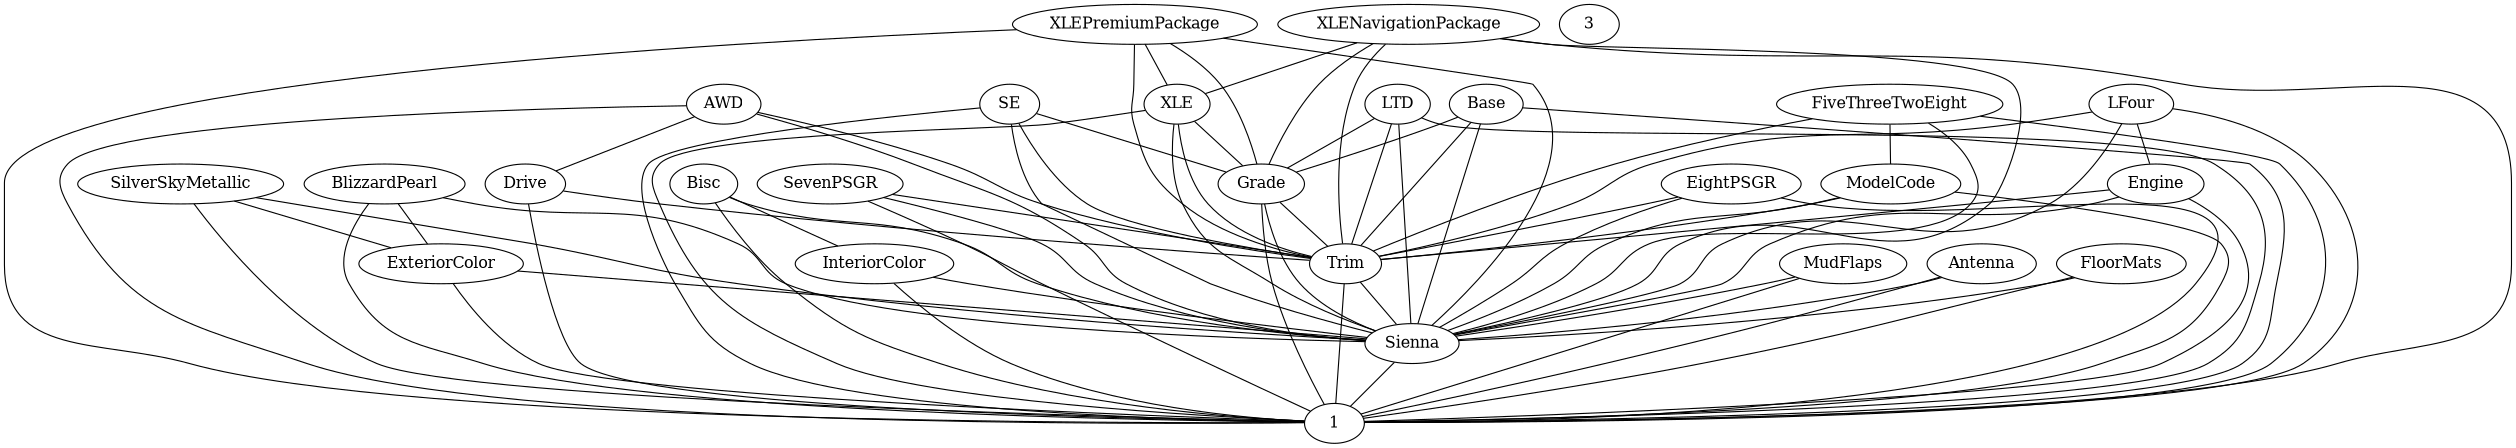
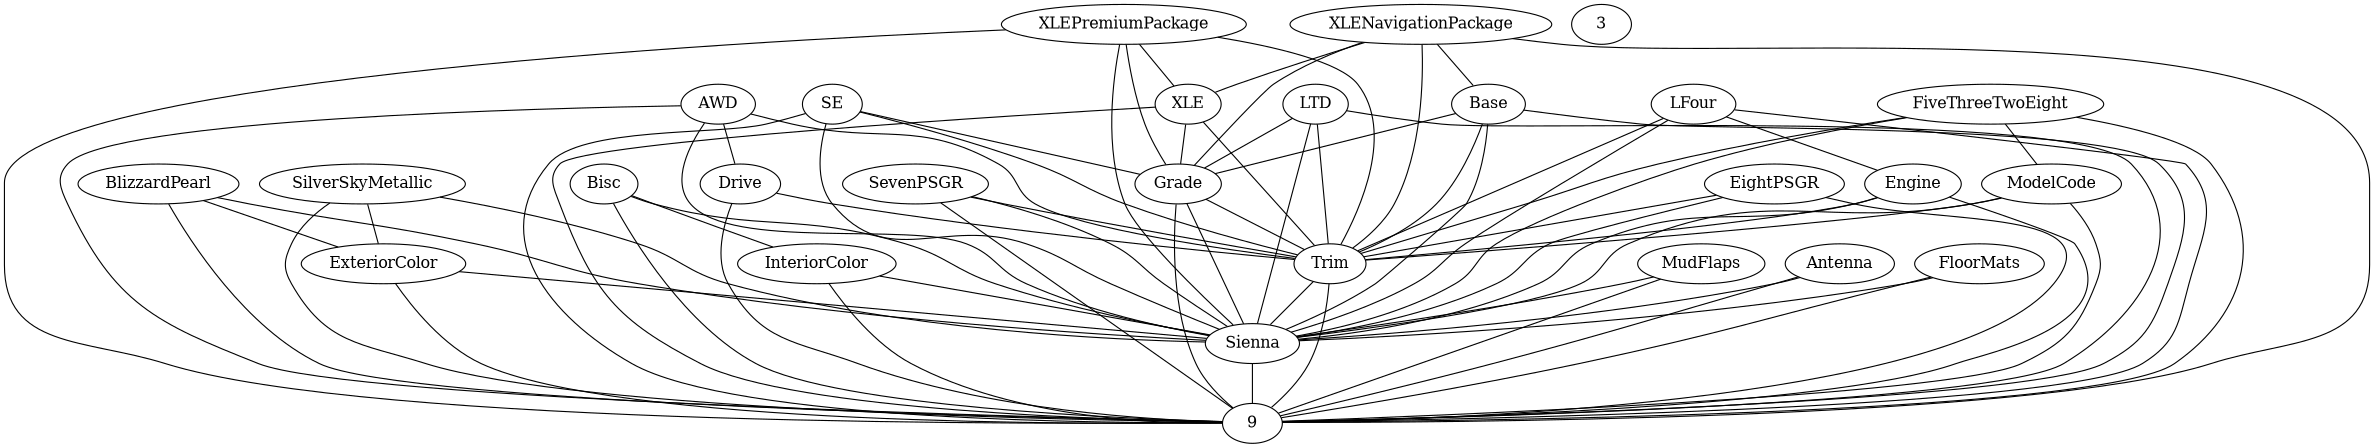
edge "XLENavigationPackage" -- "Sienna": now "XLENavigationPackage" -- "Base"
edge "XLE" -- "Sienna": removed
node "1": label "1" -> "9"
